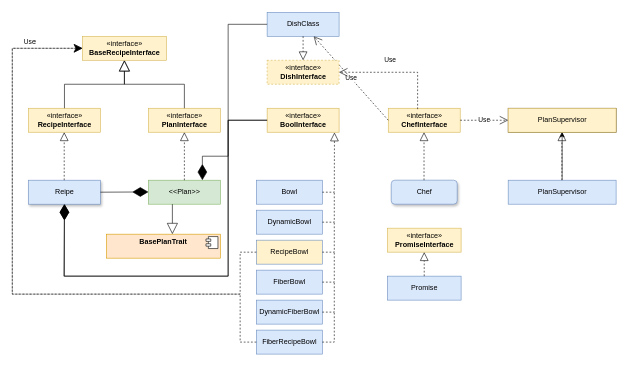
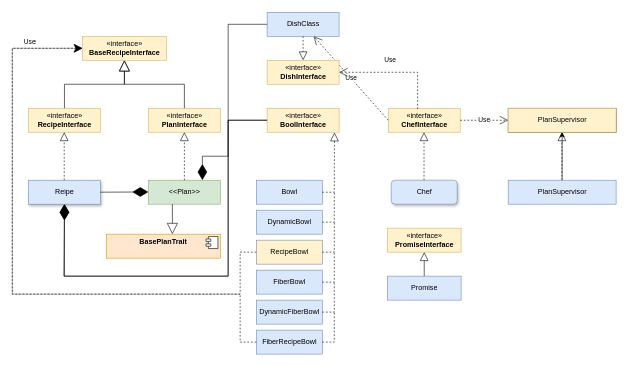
node "«interface» DishInterface": style dashed -> solid
edge "Promise" -> "«interface» PromiseInterface": style dashed -> solid
